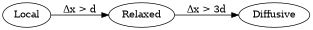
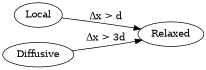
edge "Relaxed" -> "Diffusive": reversed
